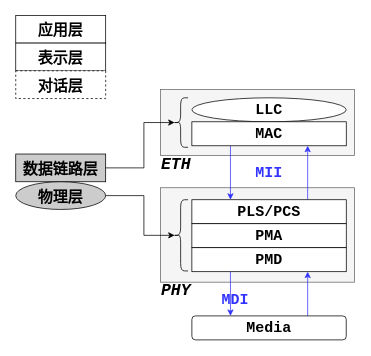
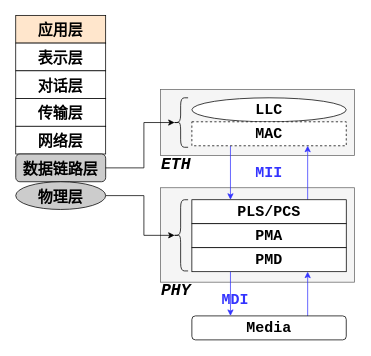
node "应用层": fillcolor #ffffff -> #ffe6cc
node "对话层": style dashed -> solid
node "传输层": added
node "MAC": style solid -> dashed
node "网络层": added
node "数据链路层": shape rectangle -> rounded rectangle
